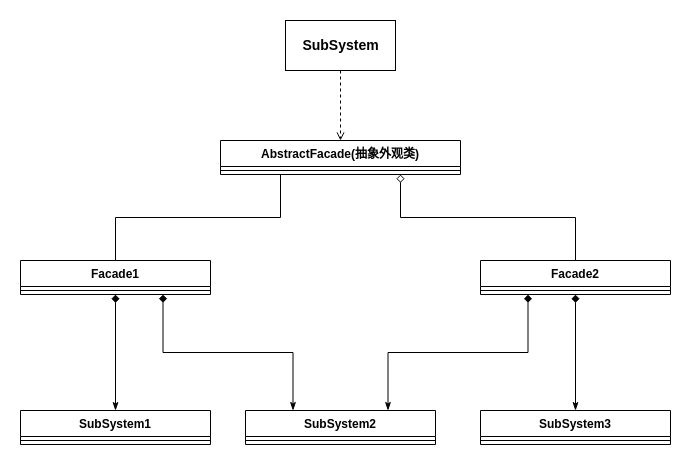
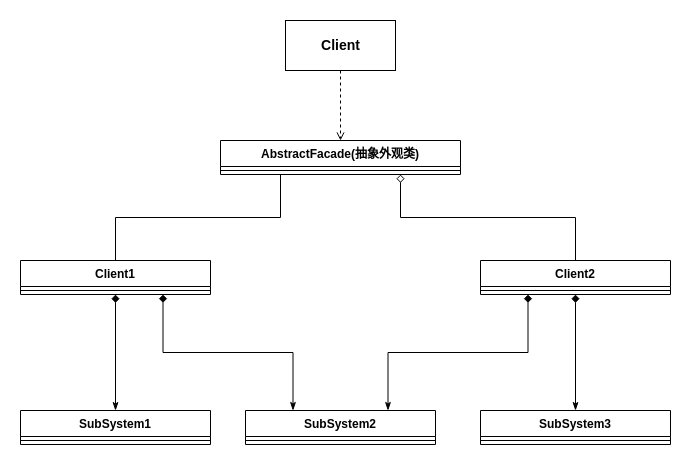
node "SubSystem": label "SubSystem" -> "Client"
node "Facade1": label "Facade1" -> "Client1"
node "Facade2": label "Facade2" -> "Client2"
